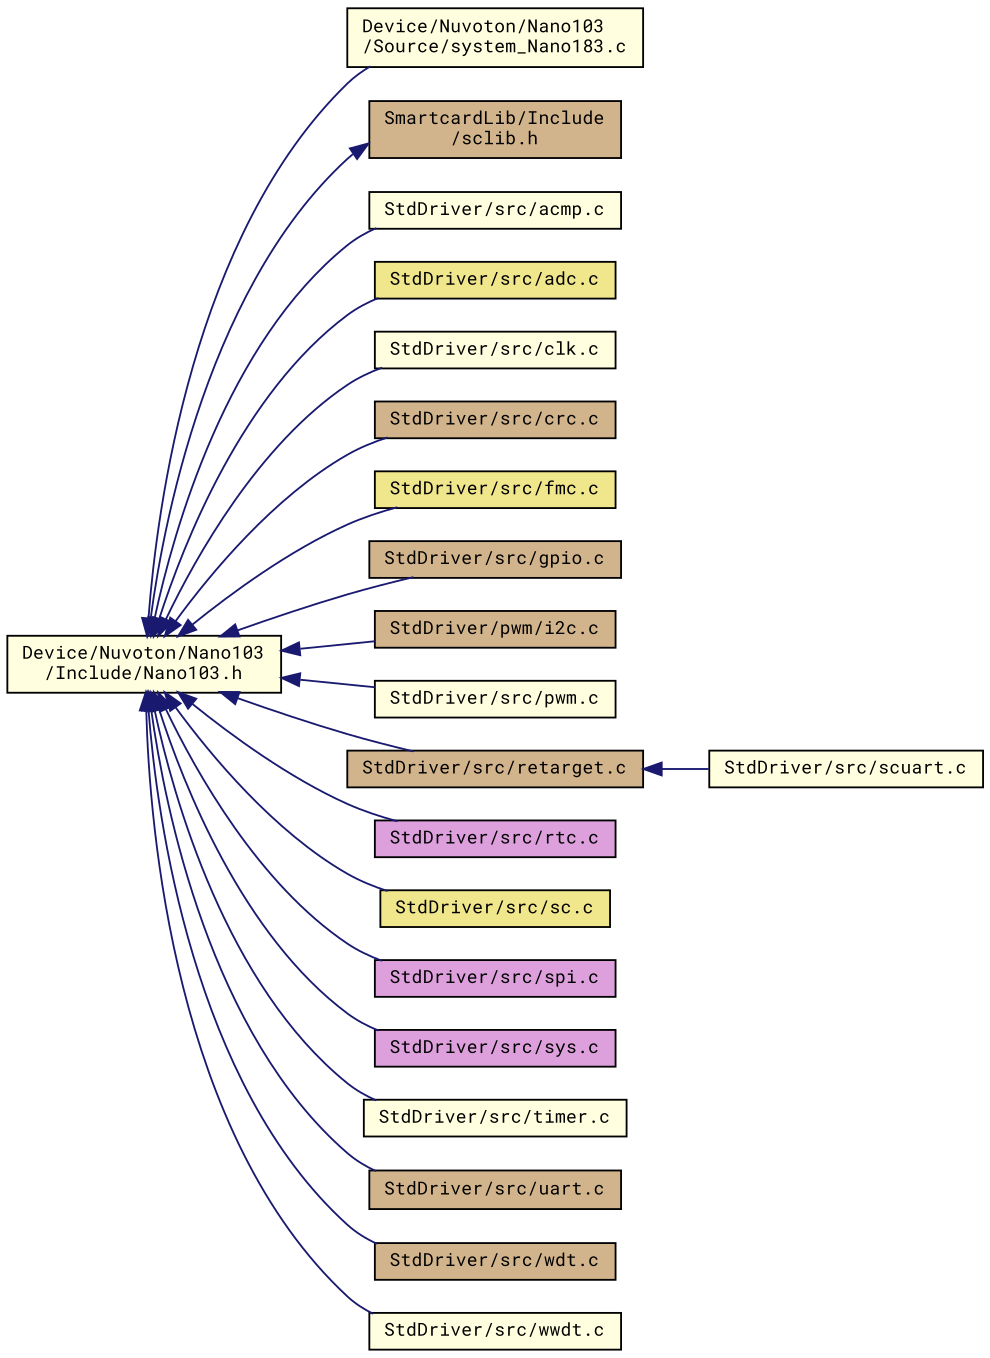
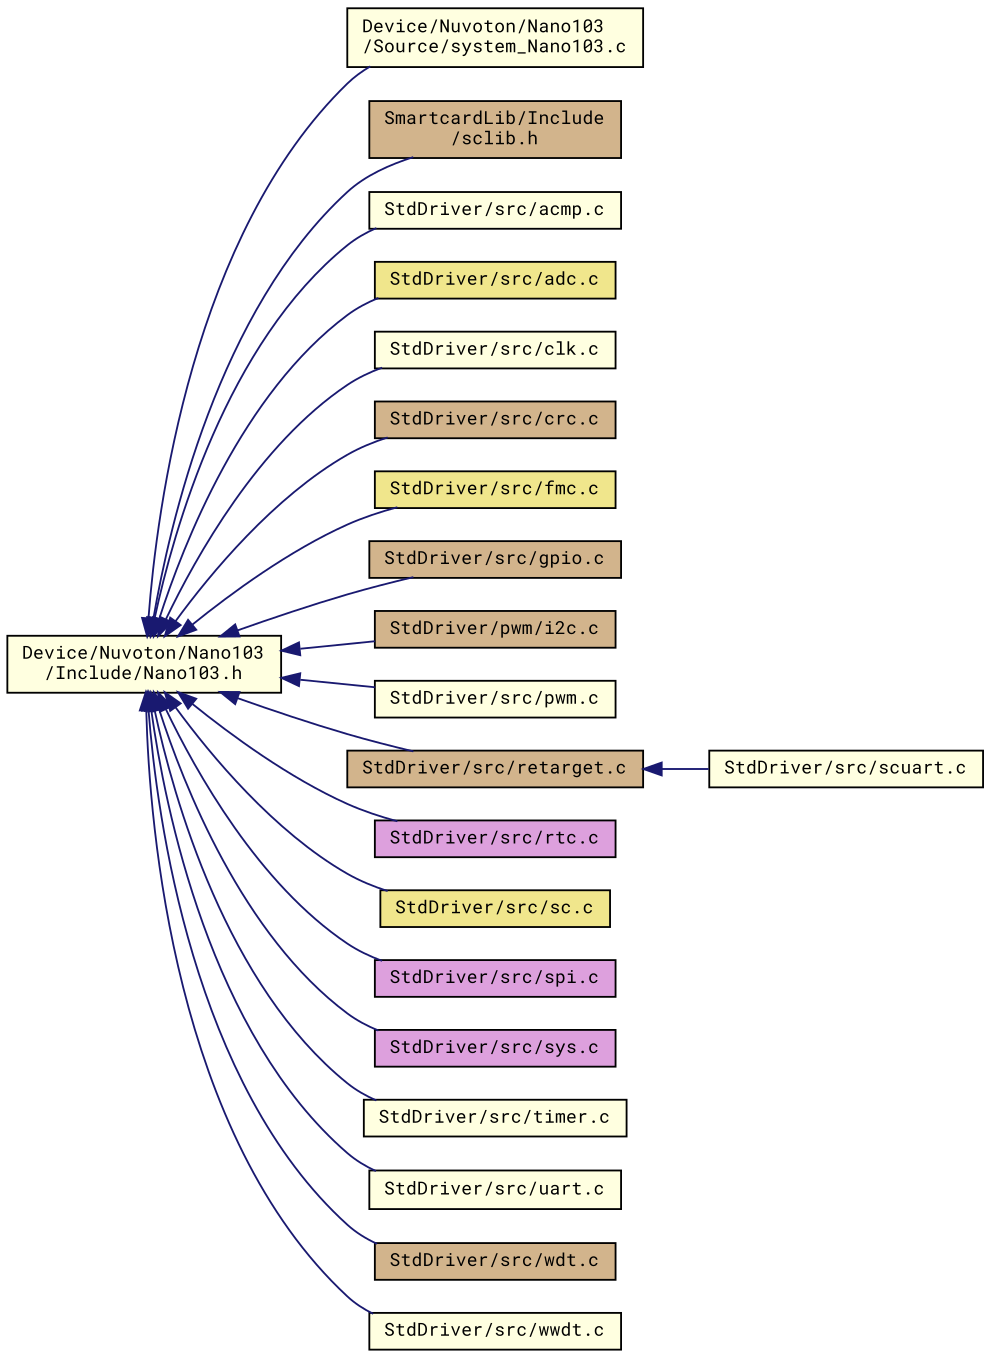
node "Device/Nuvoton/Nano103 /Source/system_Nano183.c": label "Device/Nuvoton/Nano103 /Source/system_Nano183.c" -> "Device/Nuvoton/Nano103 /Source/system_Nano103.c"
edge "Device/Nuvoton/Nano103 /Include/Nano103.h" -> "SmartcardLib/Include /sclib.h": reversed
node "StdDriver/src/uart.c": fillcolor tan -> lightyellow
